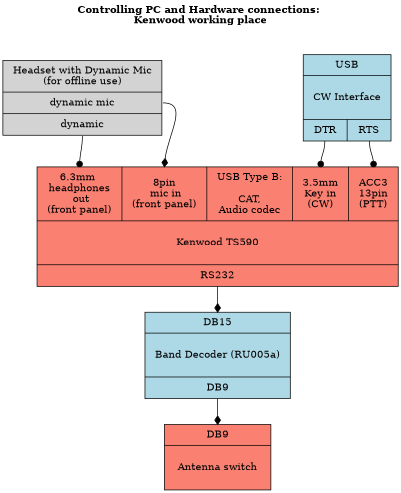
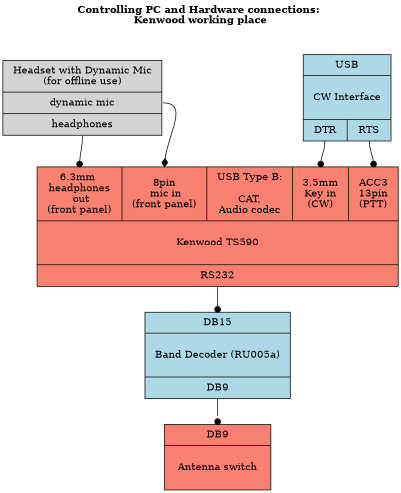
node "Headset with Dynamic Mic": text "dynamic" -> "headphones"
edge "6.3mm" -> "DB15": arrowhead diamond -> dot
edge "DB15" -> "DB9": arrowhead diamond -> dot
